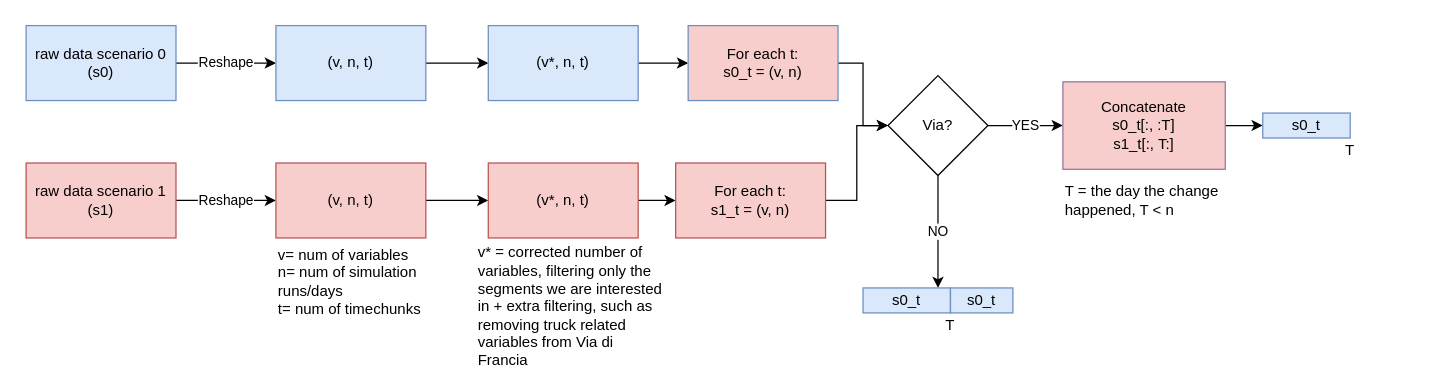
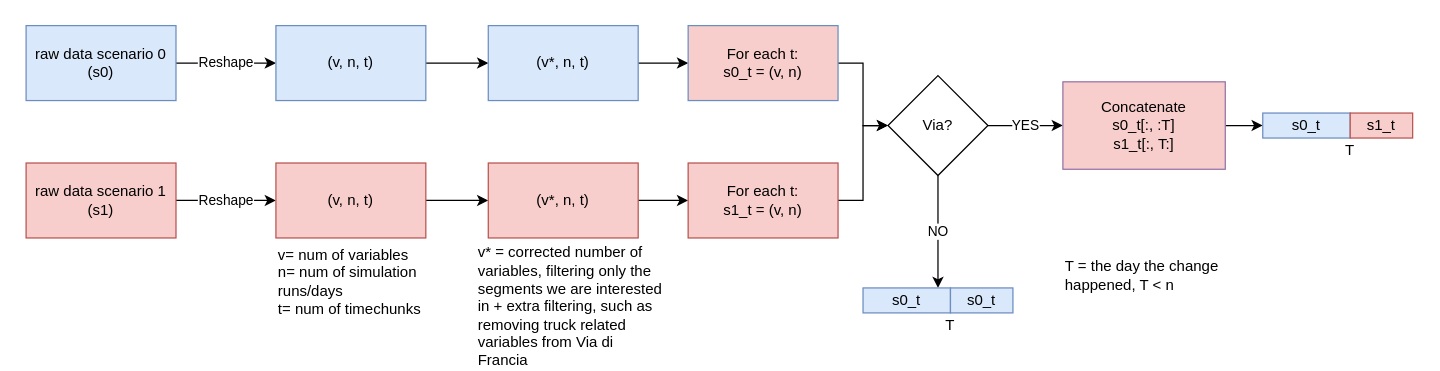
node "s1_t": added
node "For each t: s1_t = (v, n)": moved (751, 201) -> (763, 201)
node "T = the day the change happened, T < n": moved (1144, 201) -> (1144, 276)
